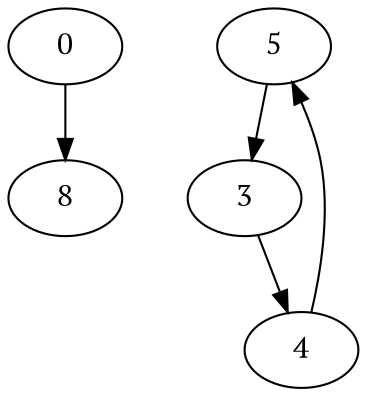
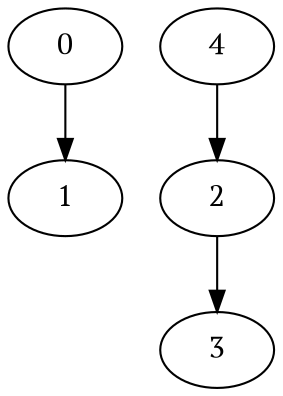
node "5": label "5" -> "2"
node "8": label "8" -> "1"
edge "3" -> "4": removed
